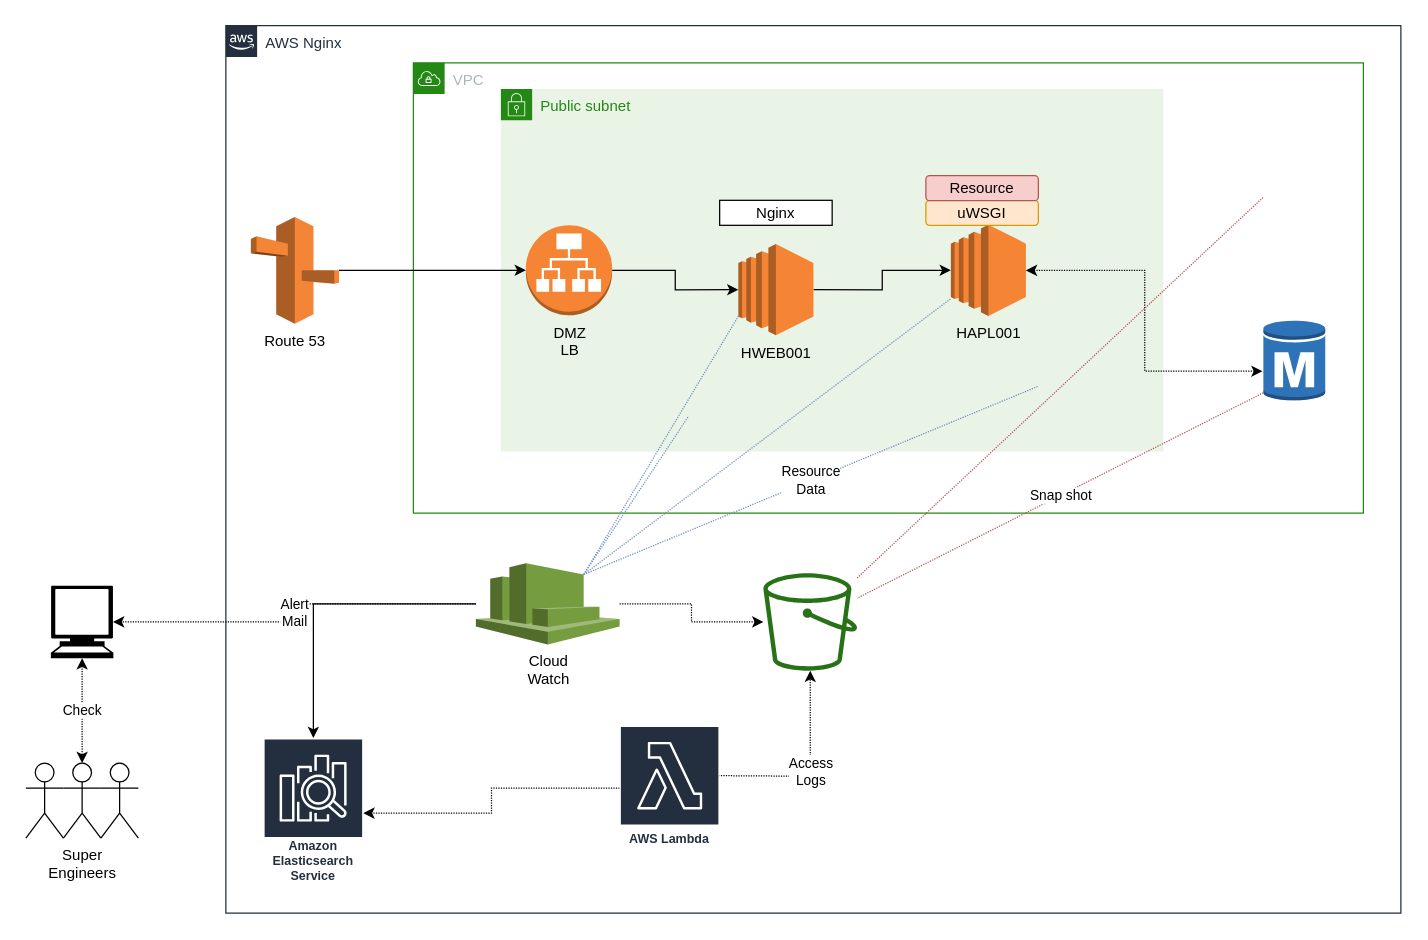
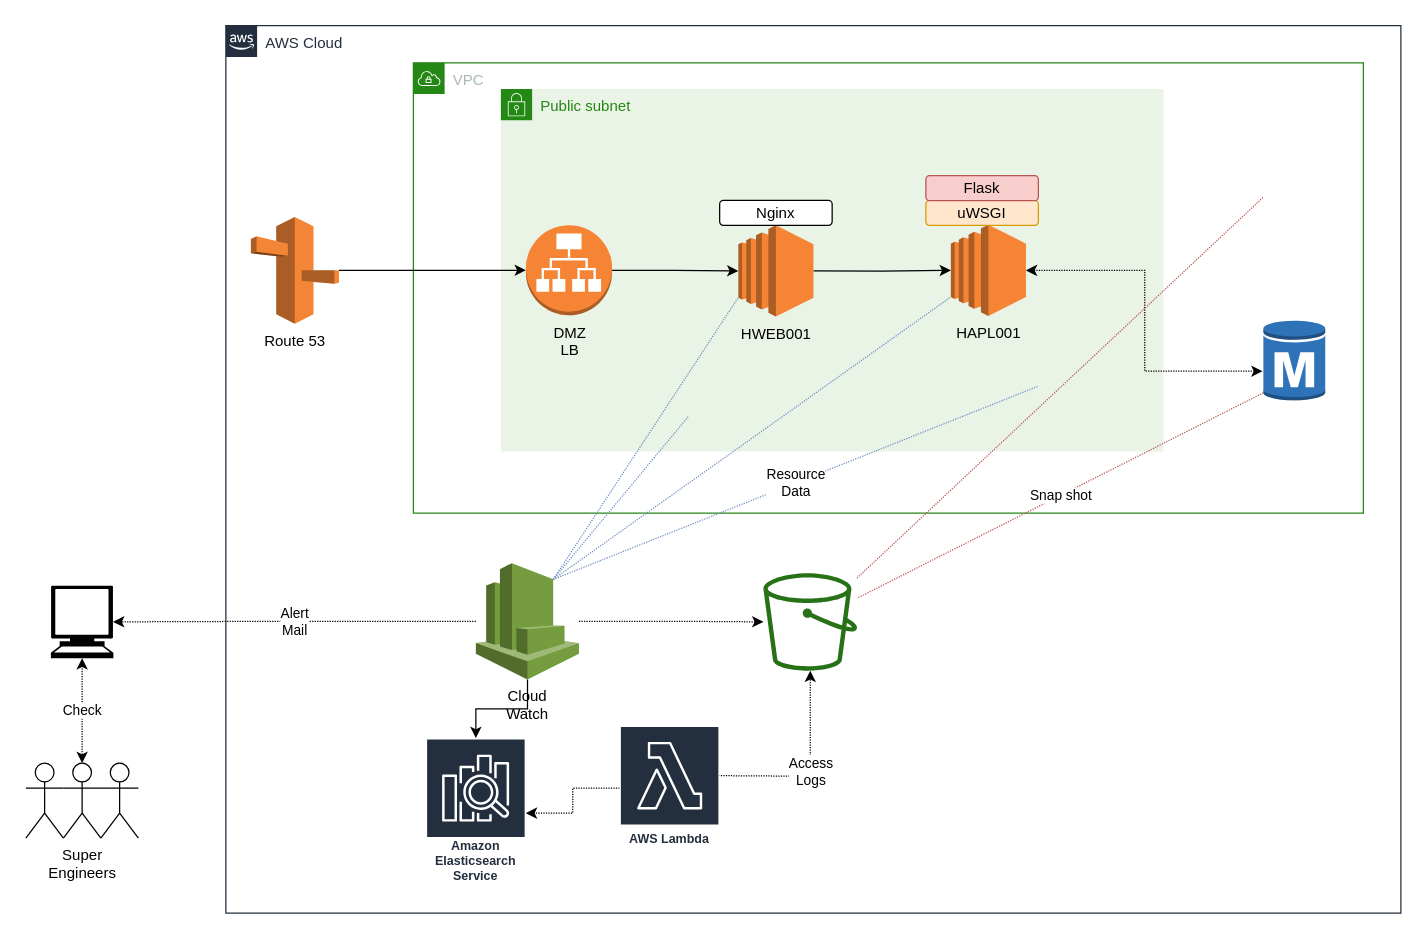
node "AWS Nginx": label "AWS Nginx" -> "AWS Cloud"
node "Resource": label "Resource" -> "Flask"
node "Nginx": shape rectangle -> rounded rectangle
node "HWEB001": moved (776, 290) -> (776, 271)
node "Cloud Watch": size 144x81 -> 103x116
node "Amazon Elasticsearch Service": moved (313, 813) -> (476, 813)
